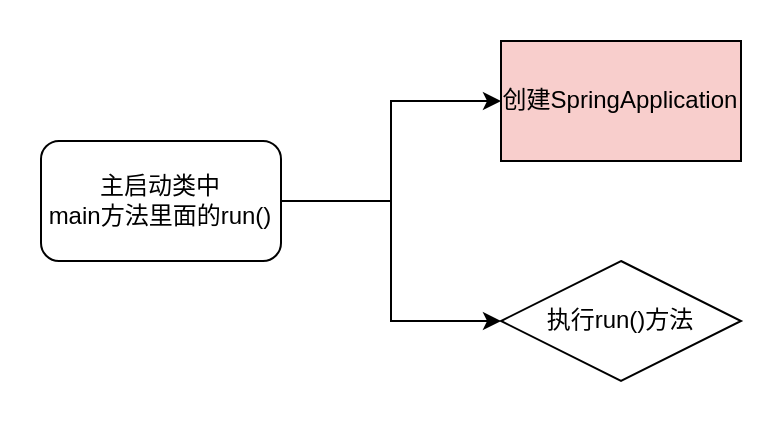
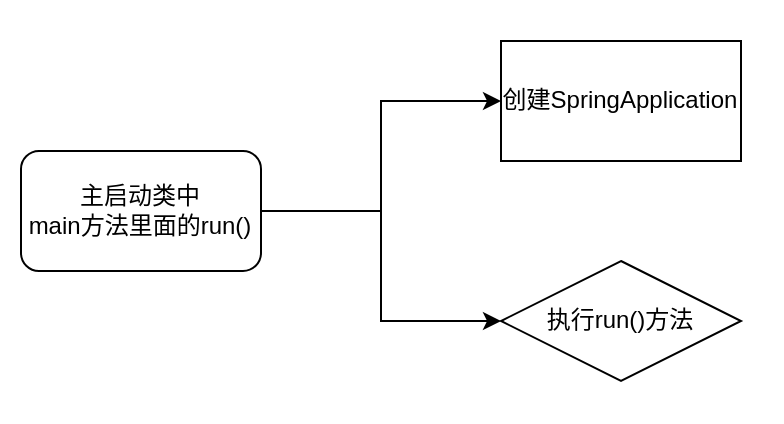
node "创建SpringApplication": fillcolor #f8cecc -> #ffffff
node "主启动类中 main方法里面的run()": moved (161, 201) -> (141, 211)
